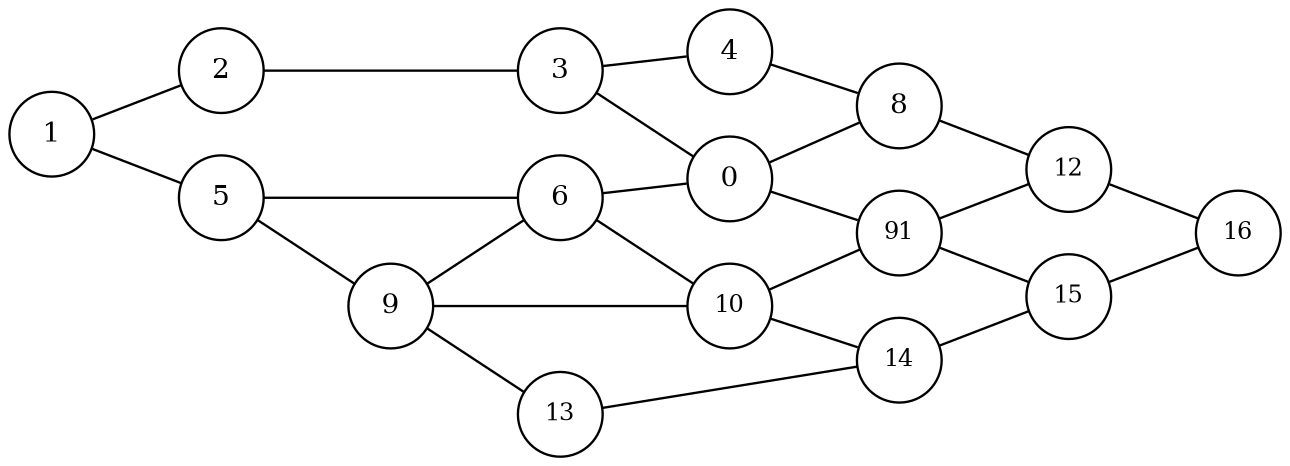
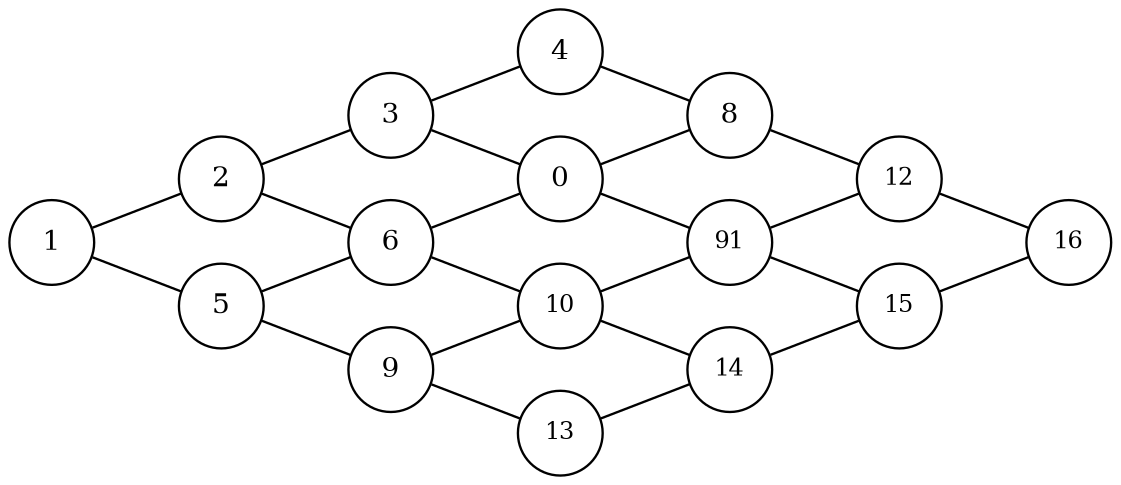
edge "6" -- "9": now "6" -- "2"
